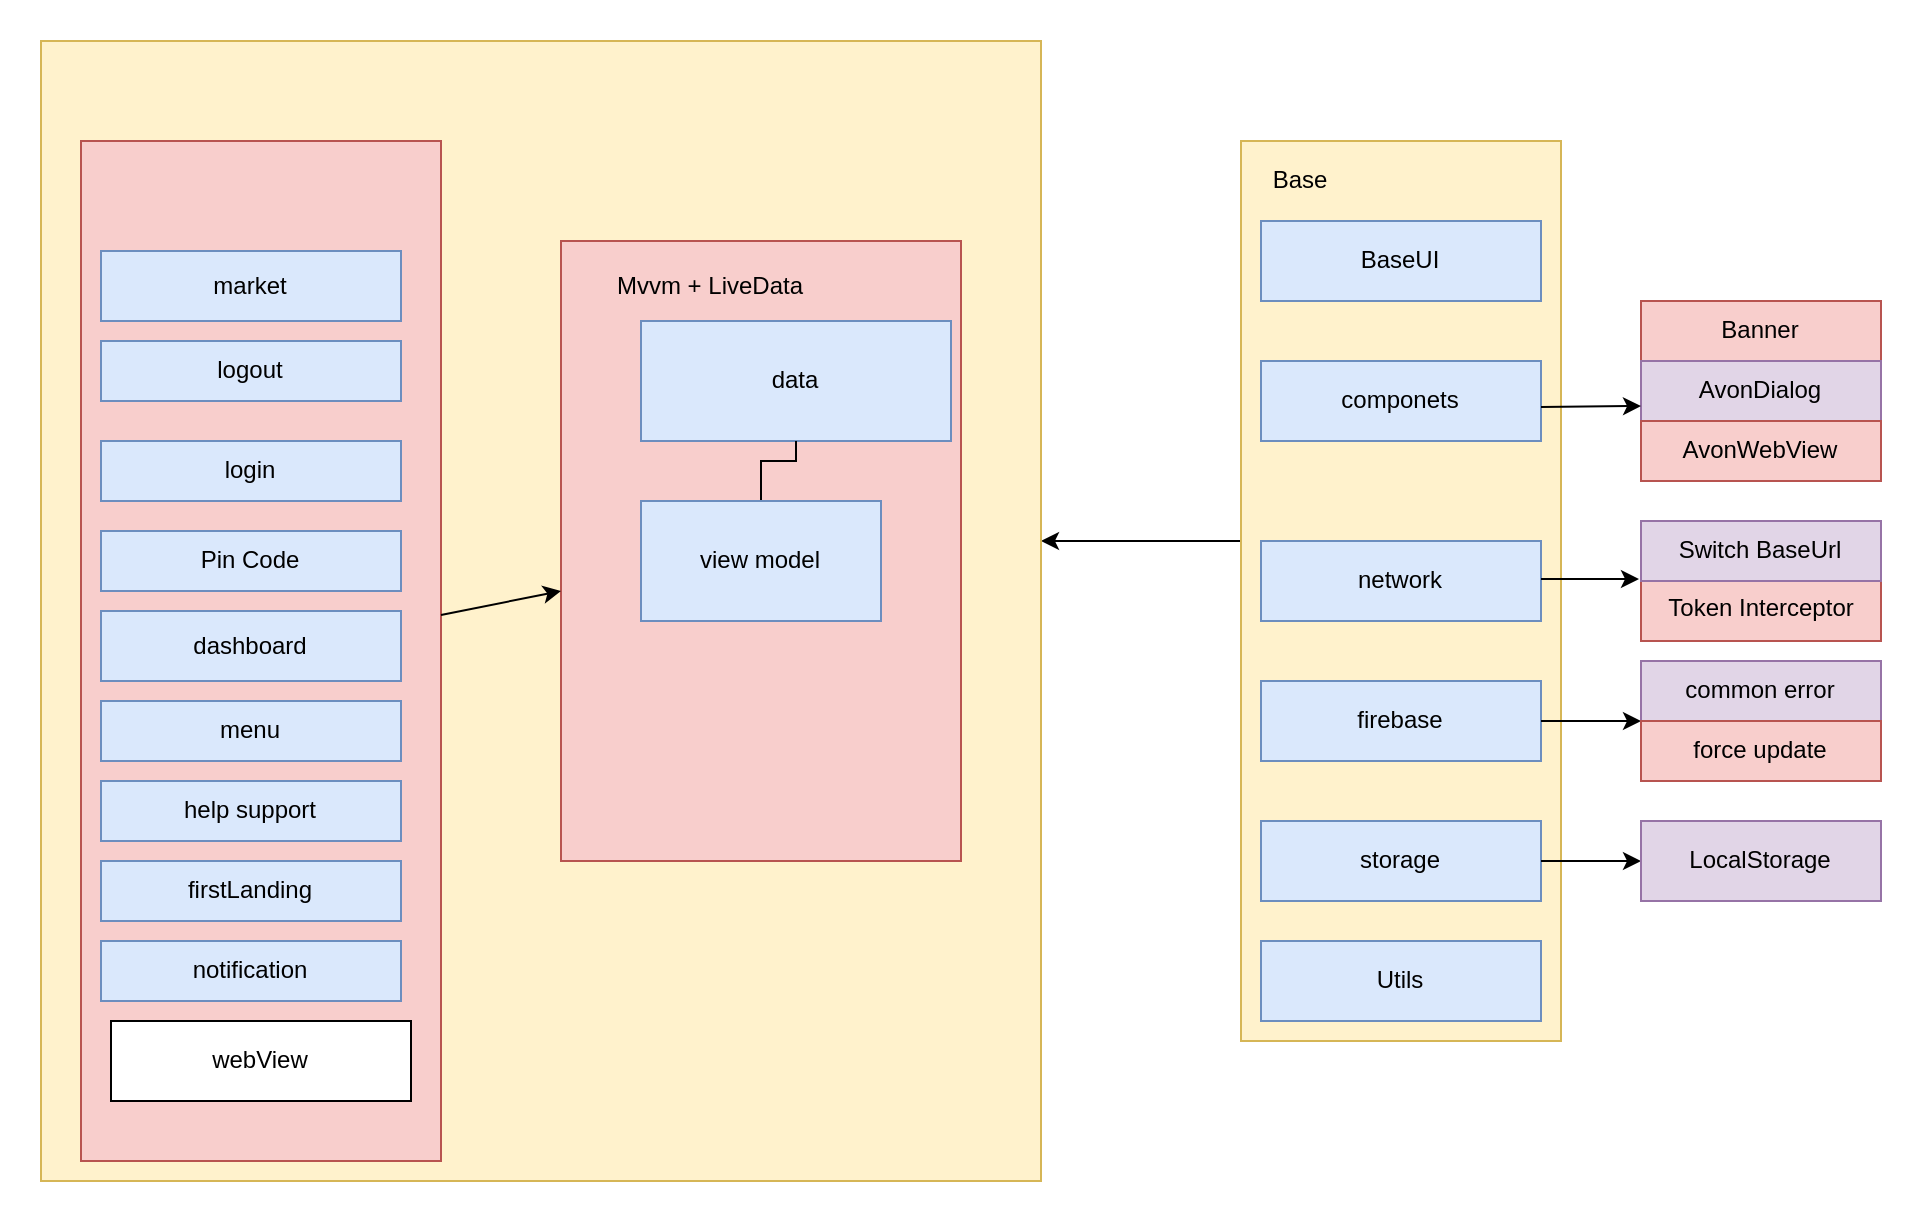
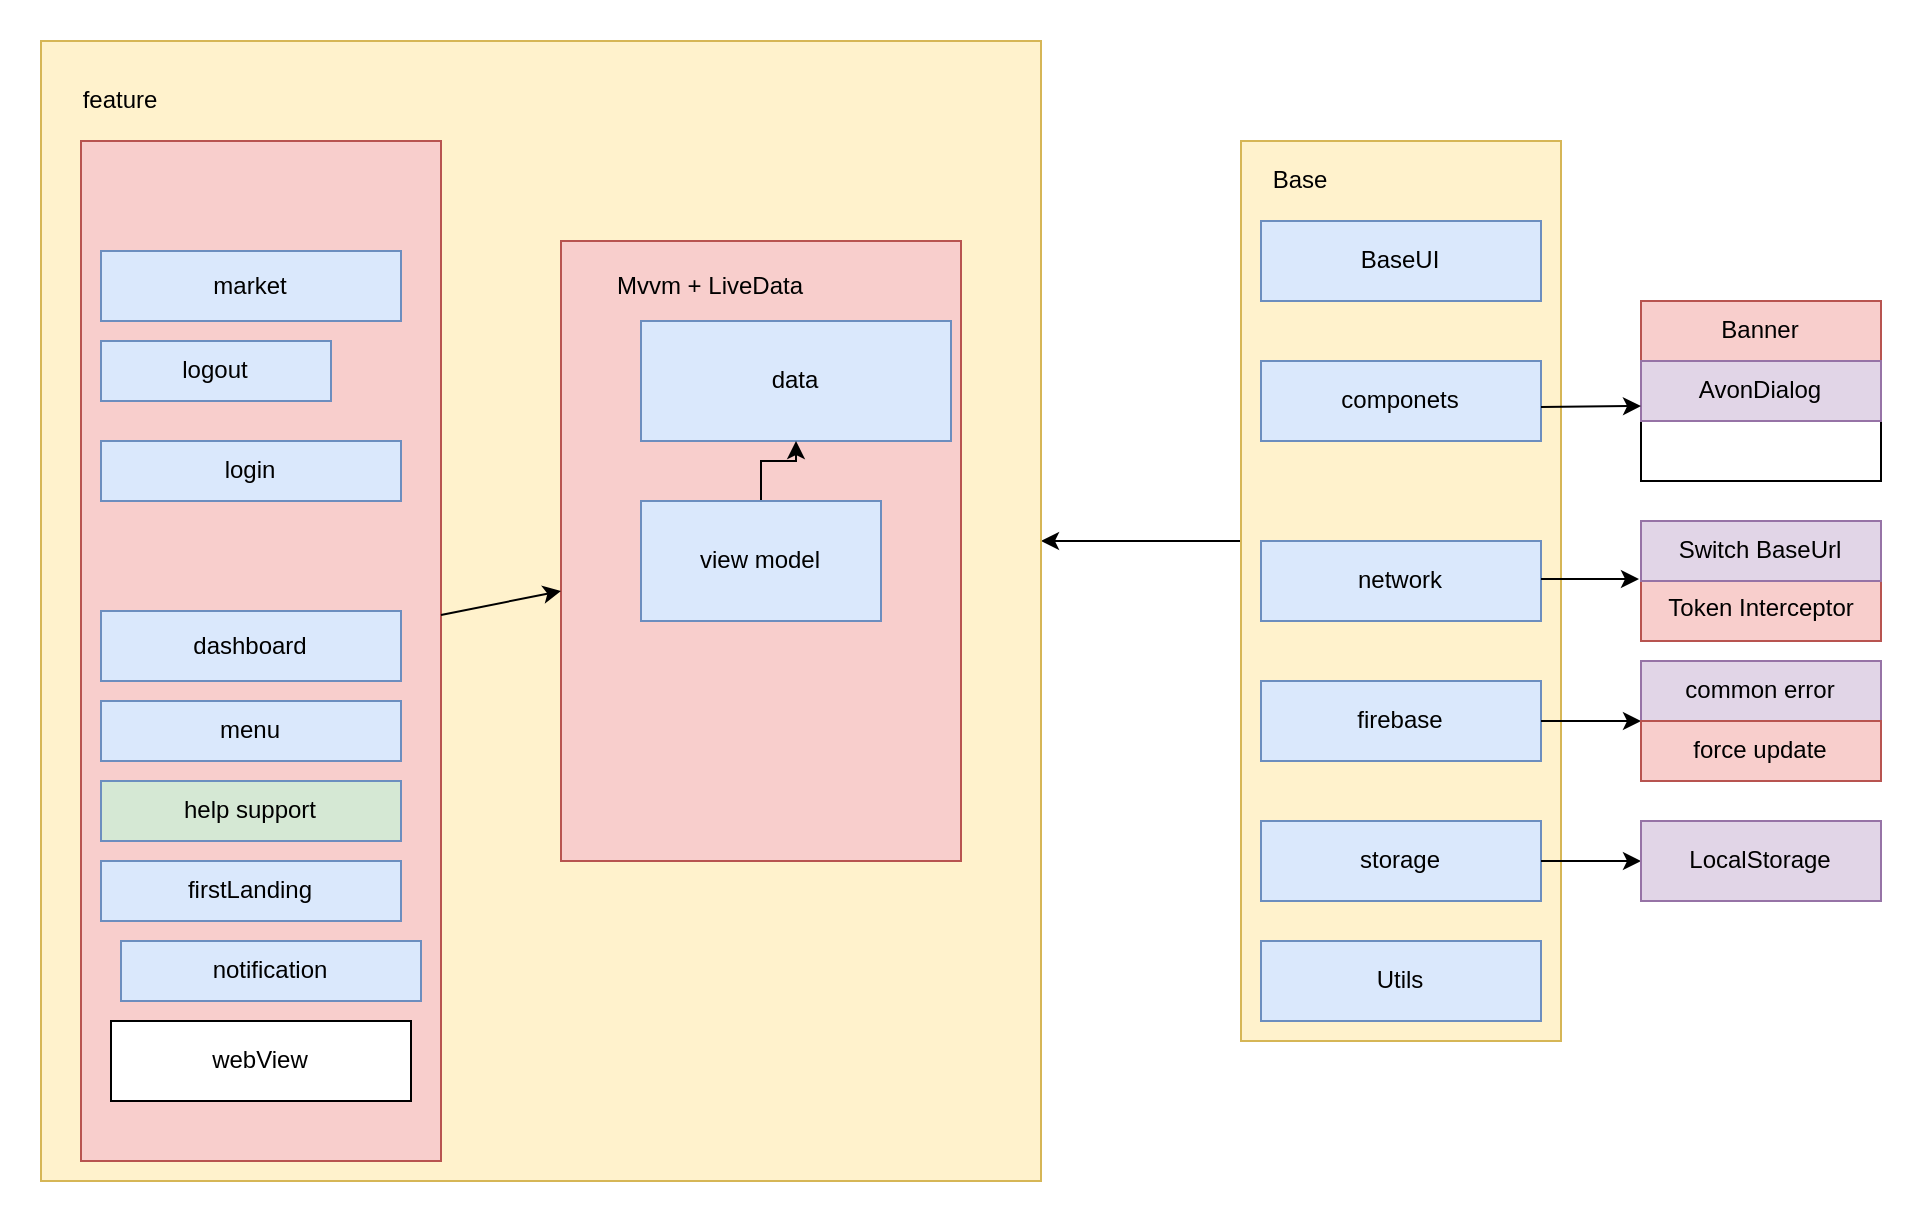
node "feature": added
node "logout": size 300x60 -> 230x60
edge "data" -- "view model": arrowhead none -> classic
node "AvonWebView": removed
node "Pin Code": removed
node "help support": fillcolor #dae8fc -> #d5e8d4
node "notification": moved (251, 971) -> (271, 971)
